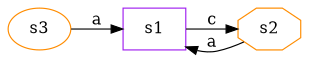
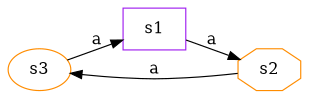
edge "s1" -> "s2": label "c" -> "a"
edge "s2" -> "s1": now "s2" -> "s3"
